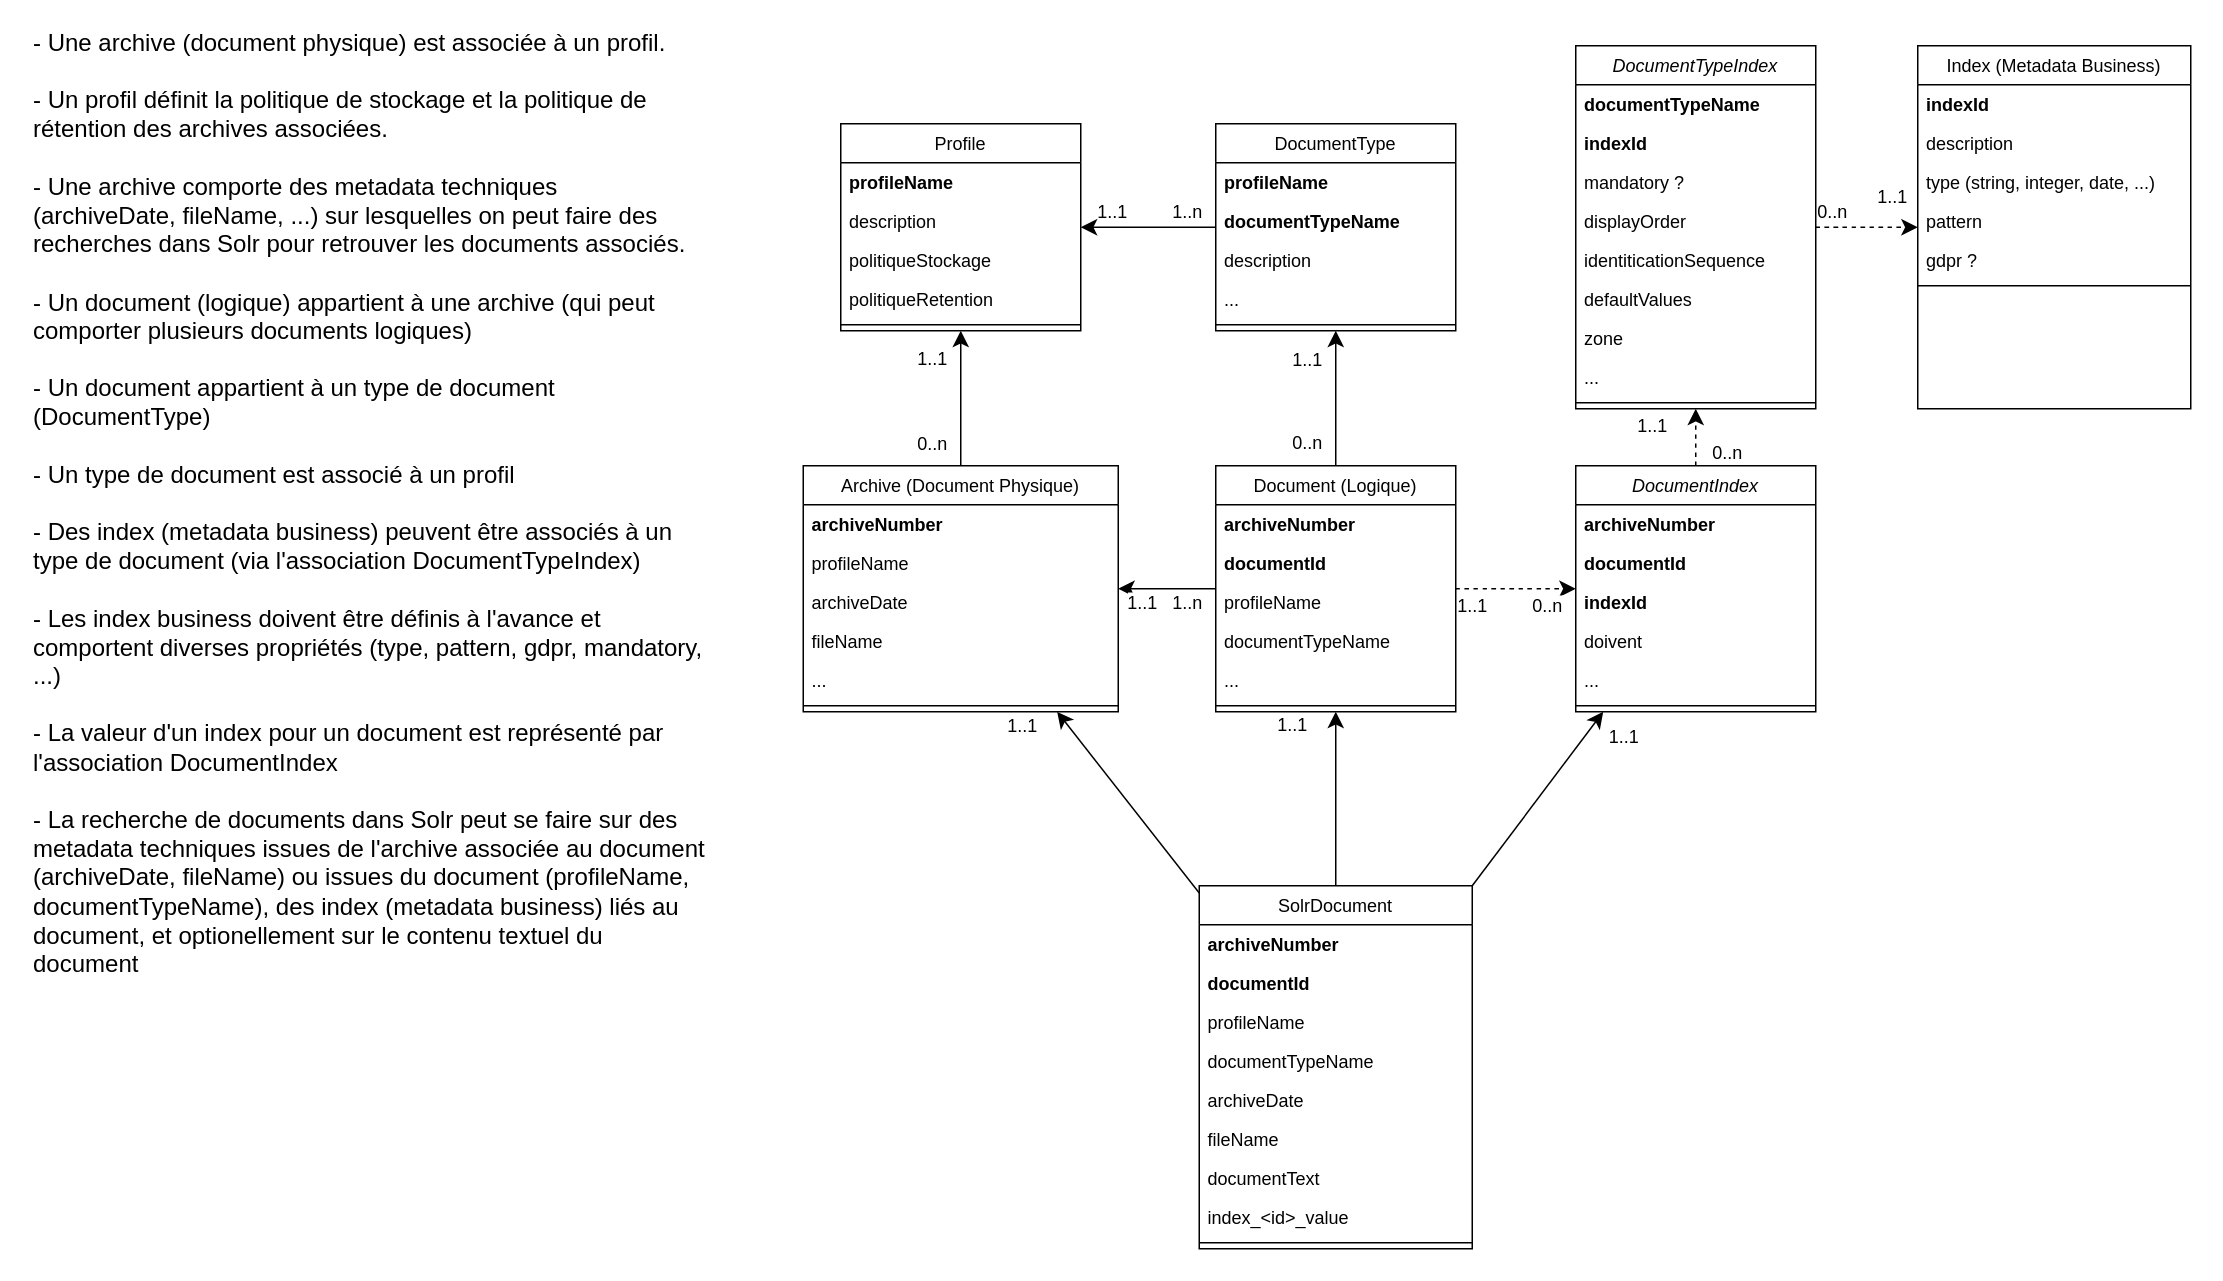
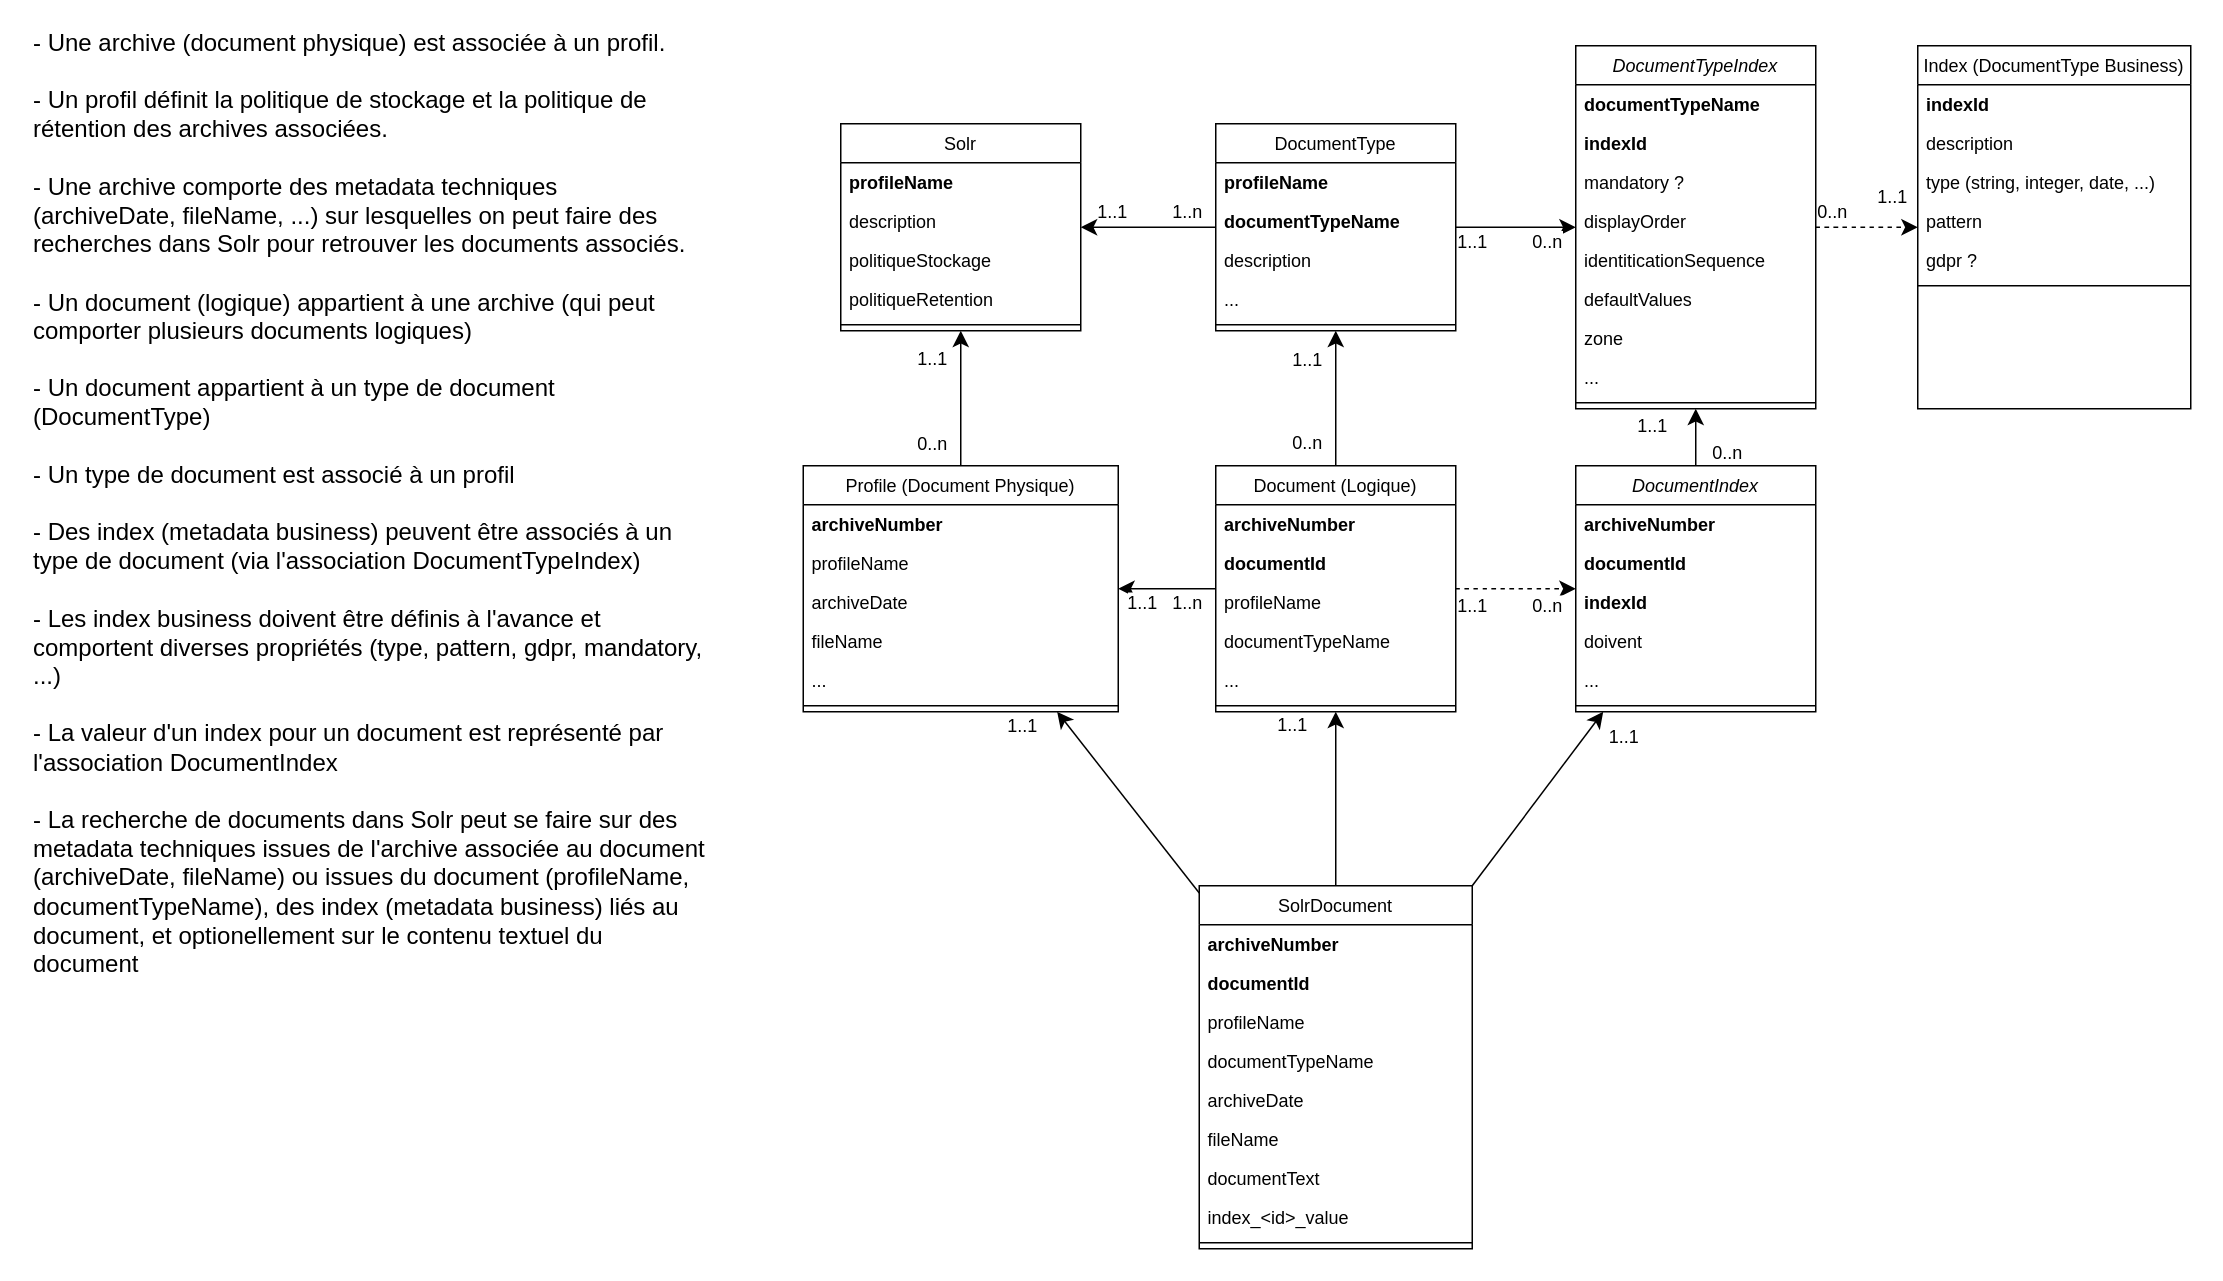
node "Index (Metadata Business)": label "Index (Metadata Business)" -> "Index (DocumentType Business)"
node "Profile": label "Profile" -> "Solr"
edge "DocumentType" -> "DocumentTypeIndex": added, labels "1..1", "0..n"
edge "DocumentIndex" -> "DocumentTypeIndex": style dashed -> solid
node "Archive (Document Physique)": label "Archive (Document Physique)" -> "Profile (Document Physique)"
